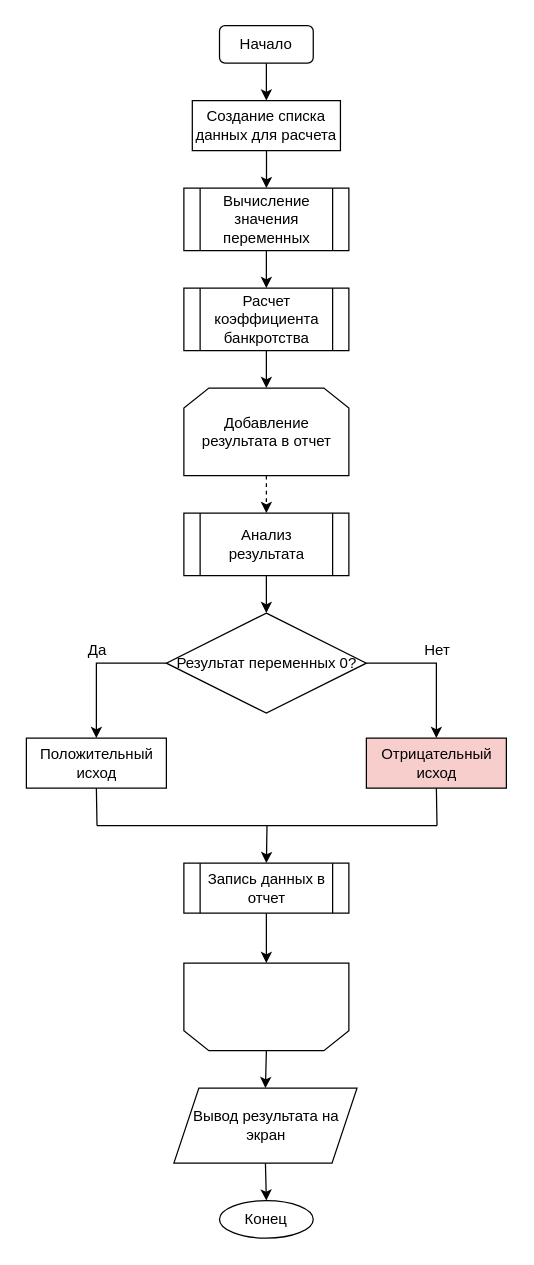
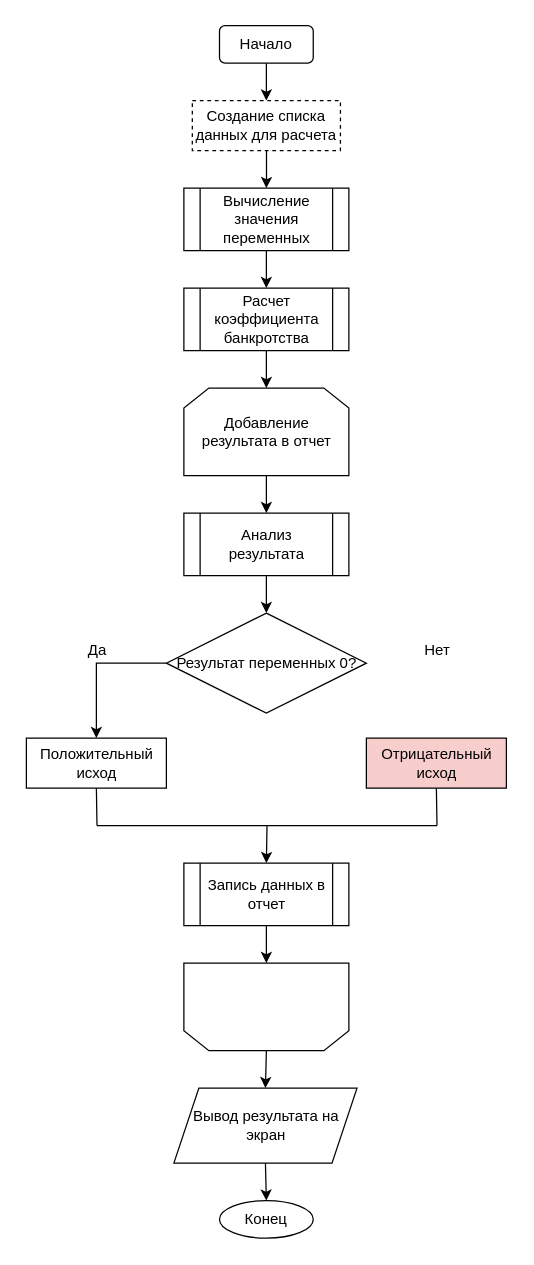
node "Создание списка данных для расчета": style solid -> dashed
edge "Добавление результата в отчет" -> "Анализ результата": style dashed -> solid
edge "Результат переменных 0?" -> "Отрицательный исход": removed
node "Запись данных в отчет": size 165x50 -> 165x63
